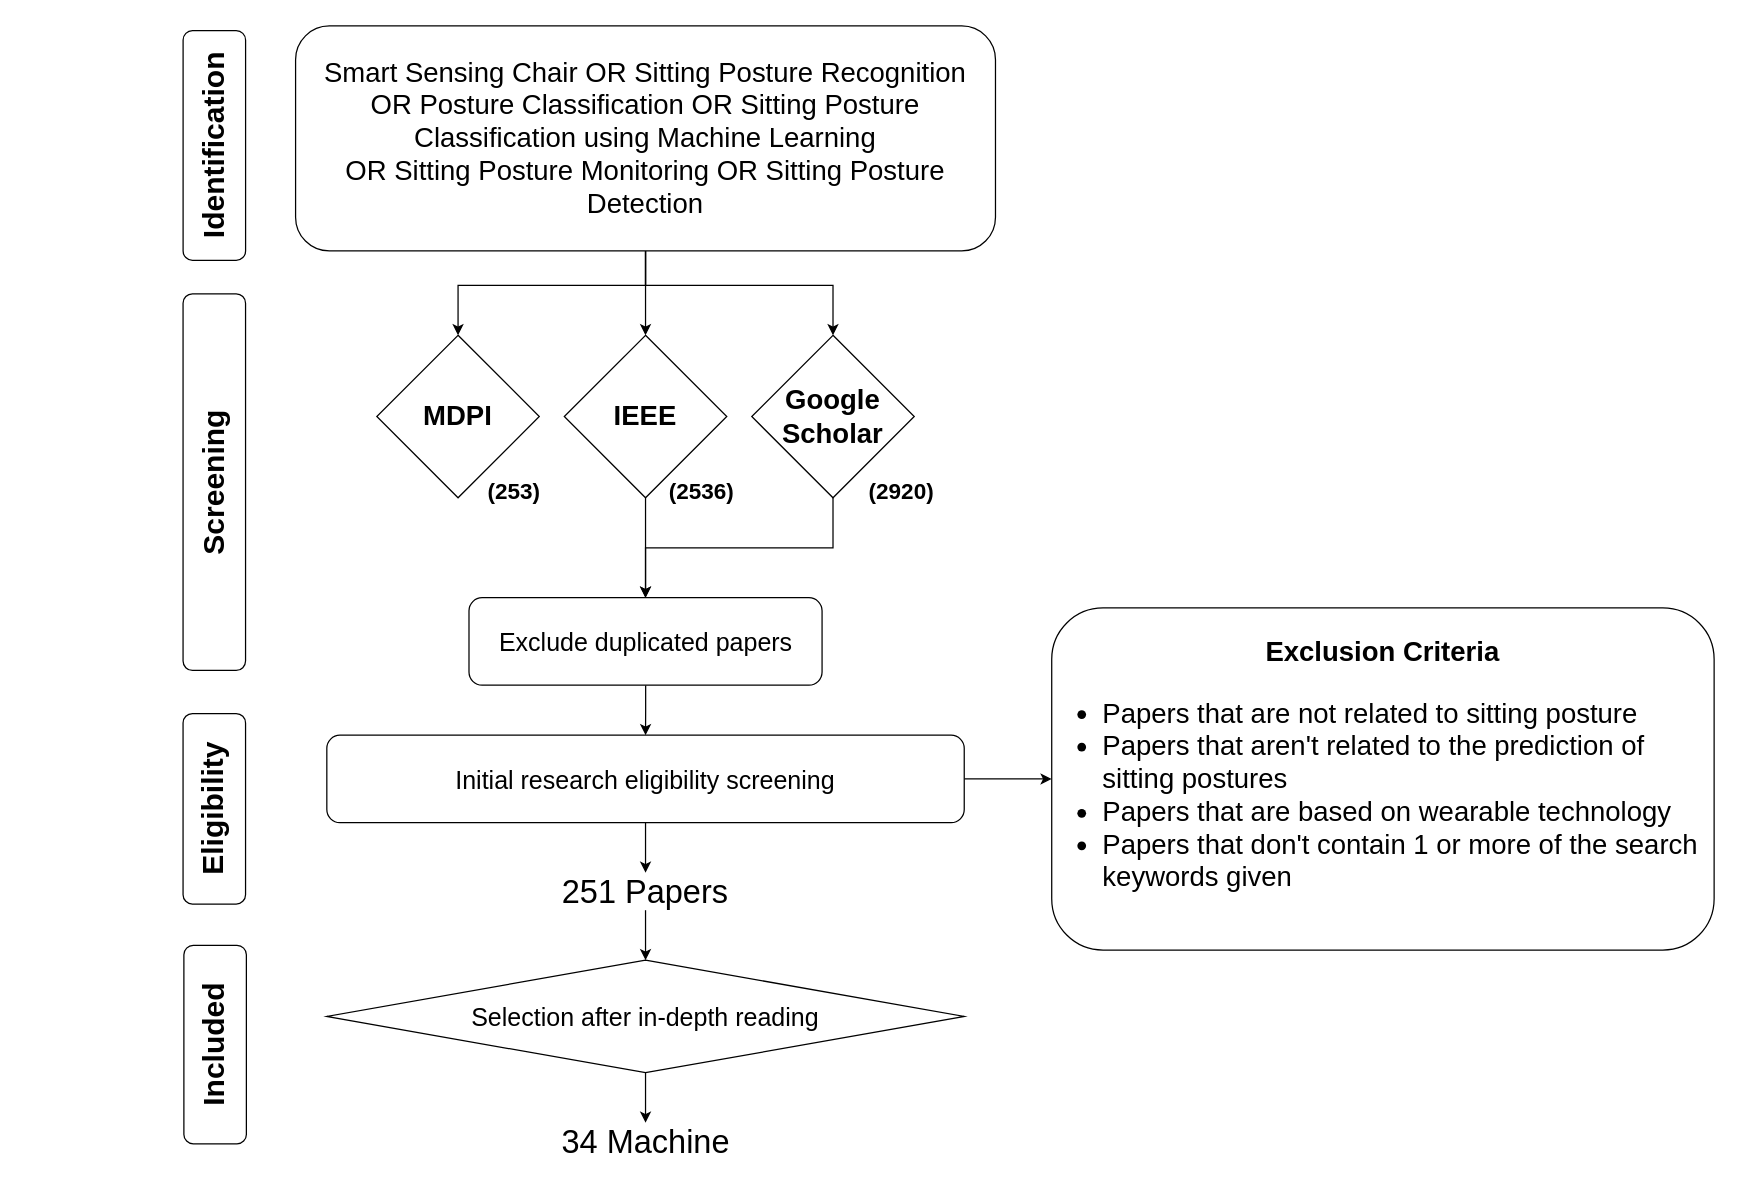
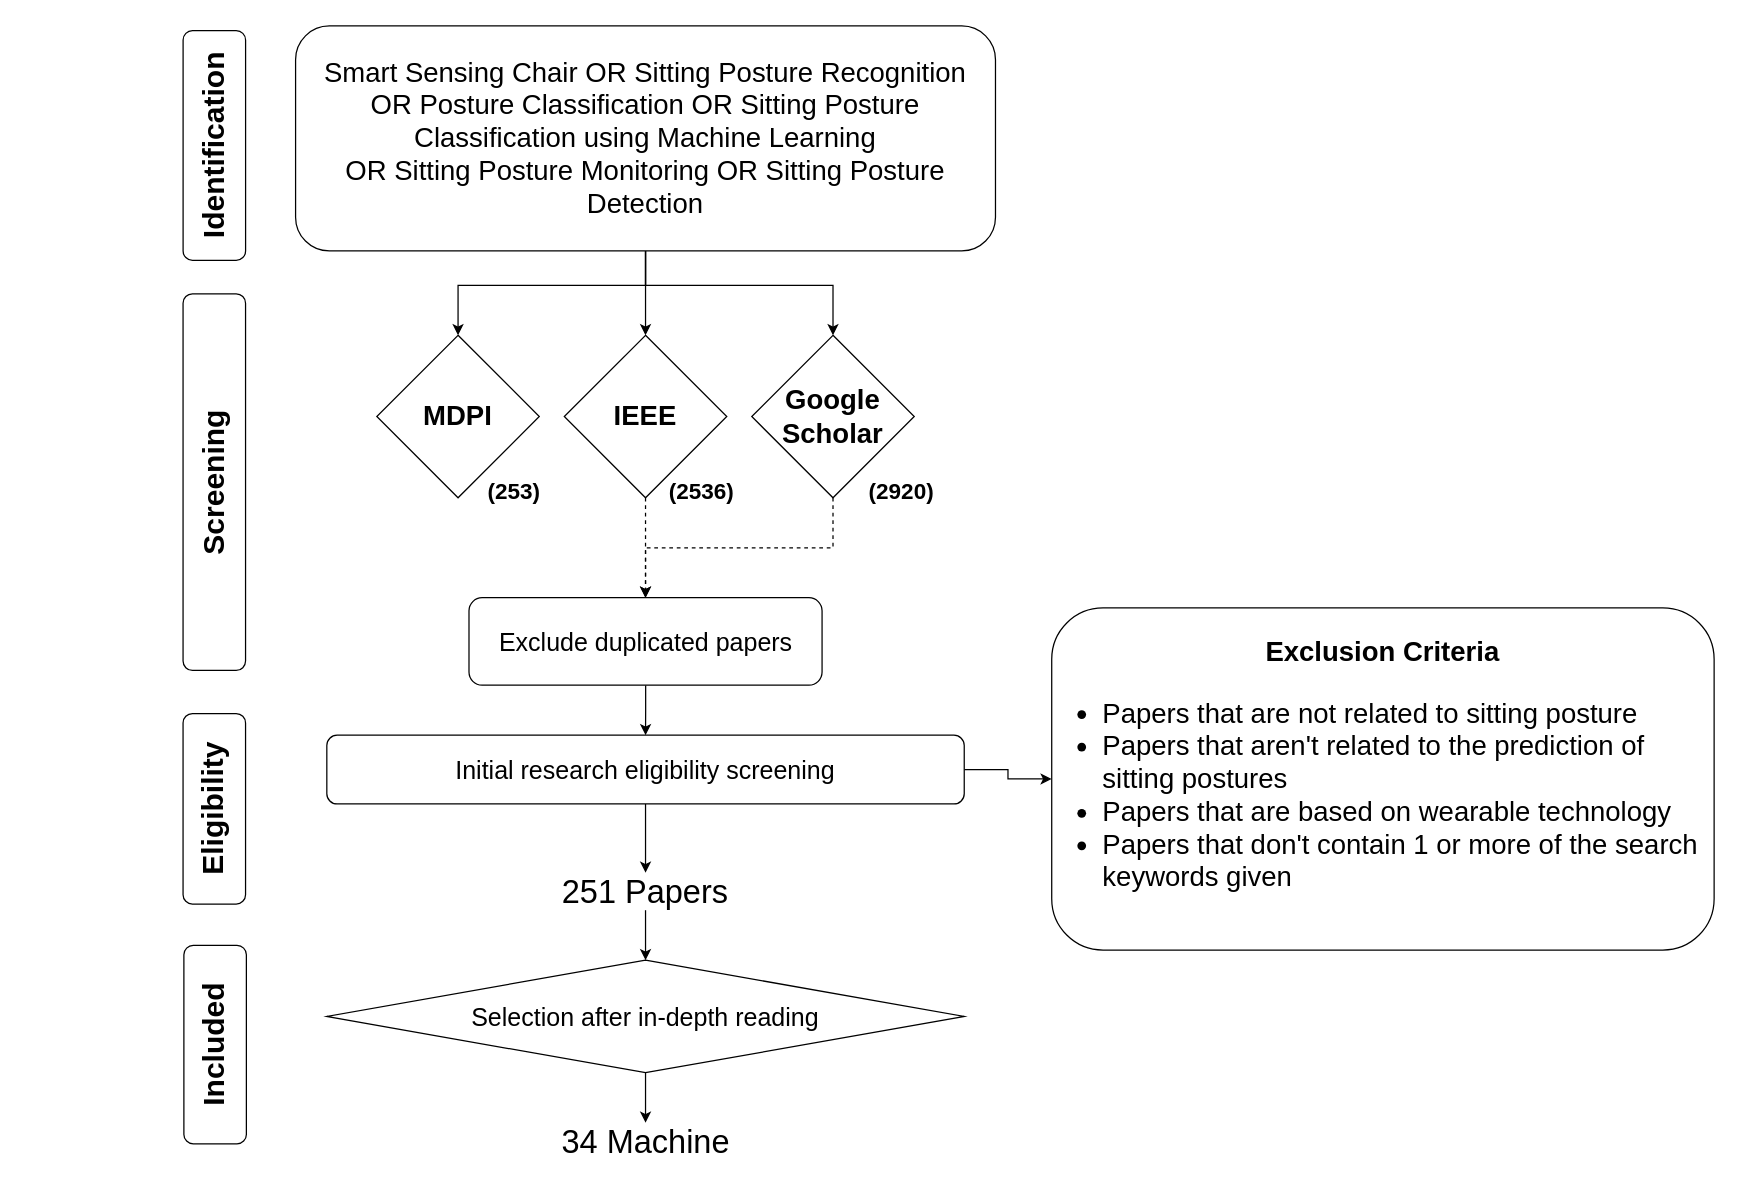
edge "IEEE" -> "Exclude duplicated papers": style solid -> dashed
edge "Google Scholar" -> "Exclude duplicated papers": style solid -> dashed
node "Initial research eligibility screening": size 638x88 -> 638x69
